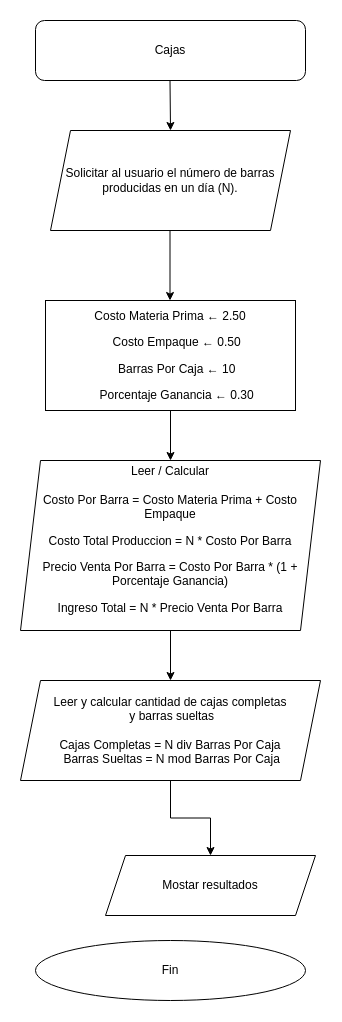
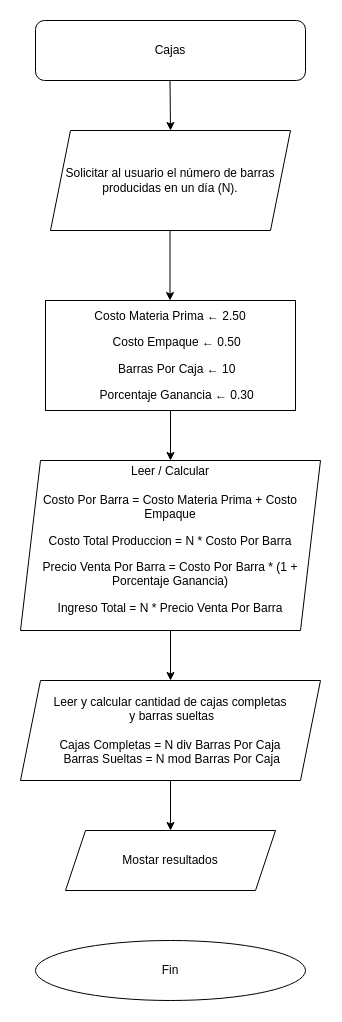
node "Mostar resultados": moved (211, 886) -> (171, 861)
